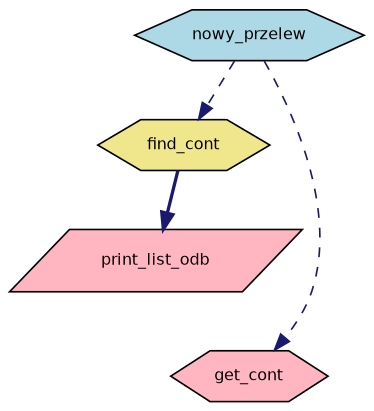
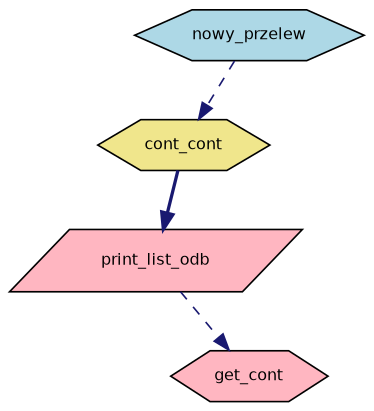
node "find_cont": label "find_cont" -> "cont_cont"
edge "nowy_przelew" -> "get_cont": now "print_list_odb" -> "get_cont"
